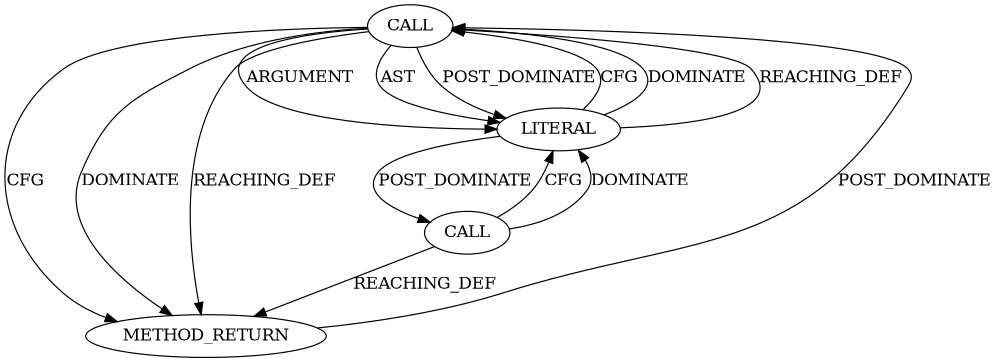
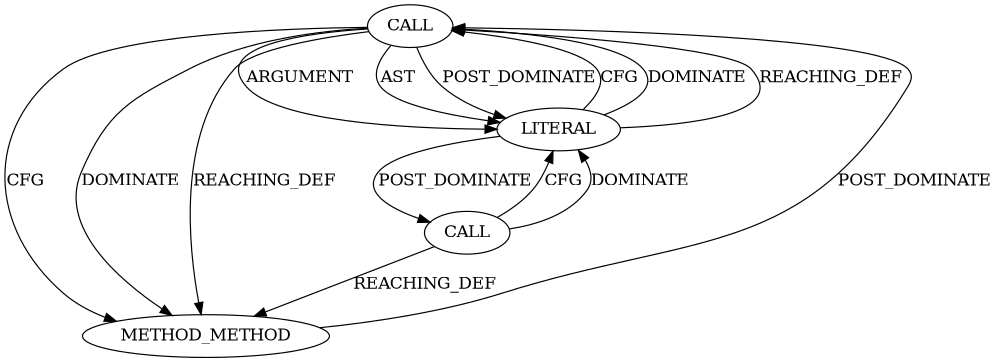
node "METHOD_RETURN": label "METHOD_RETURN" -> "METHOD_METHOD"
